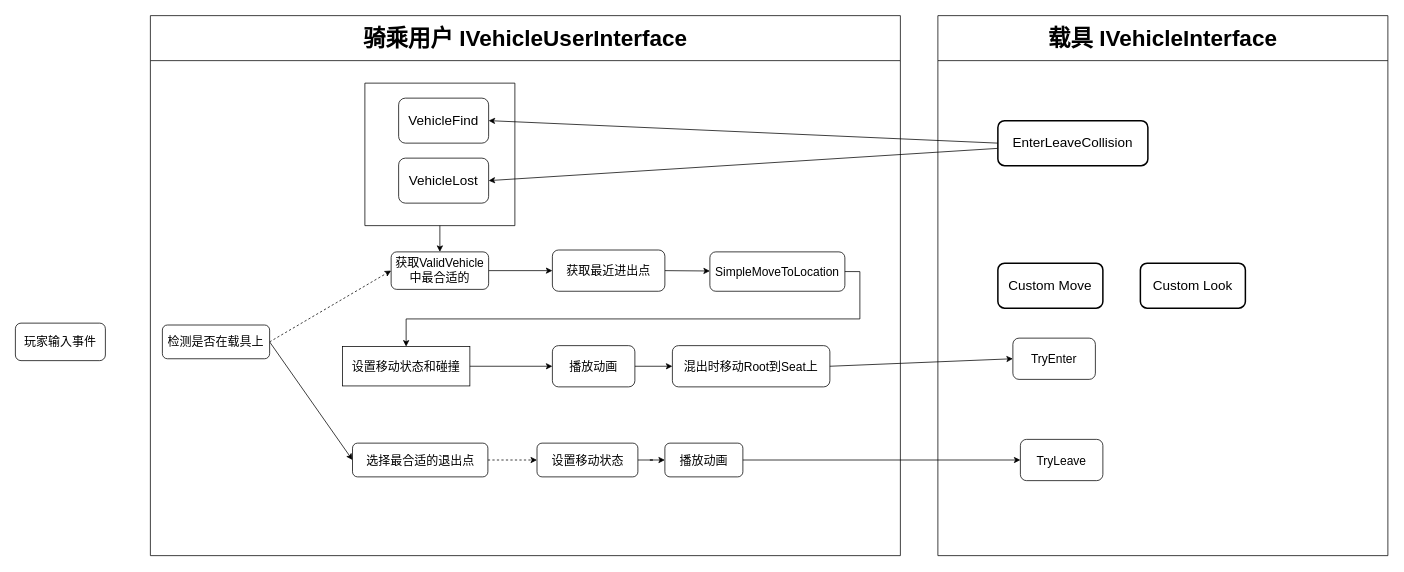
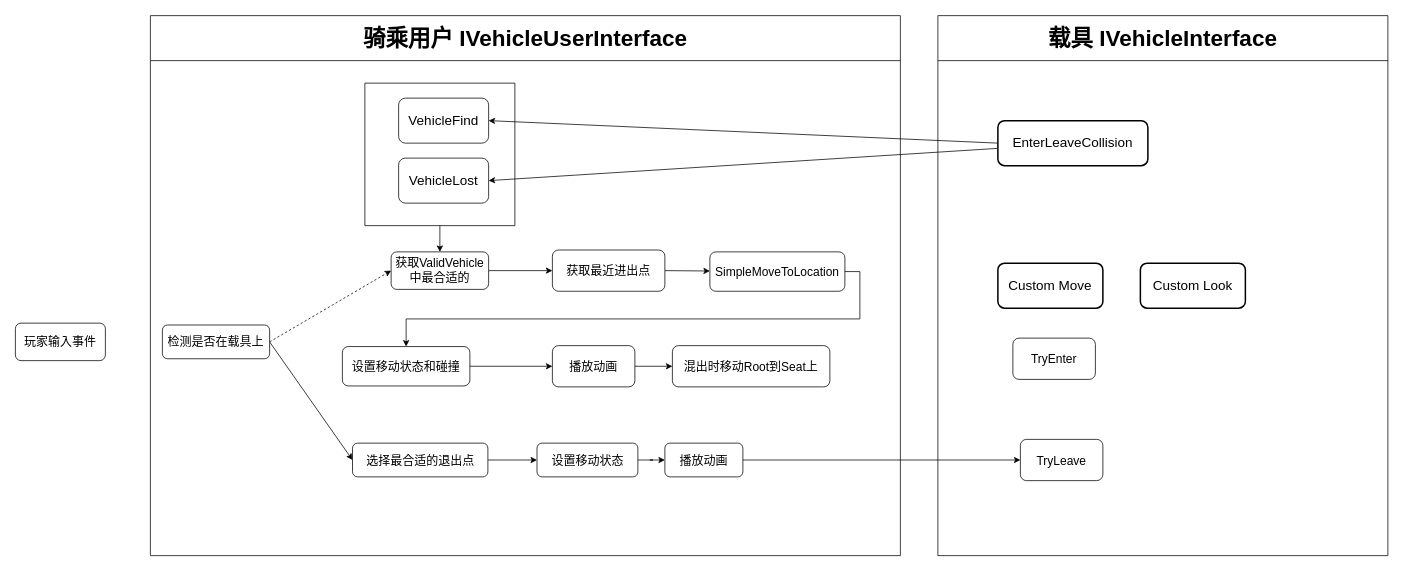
edge "混出时移动Root到Seat上" -> "TryEnter": removed
node "设置移动状态和碰撞": shape rectangle -> rounded rectangle
edge "选择最合适的退出点" -> "设置移动状态": style dashed -> solid
